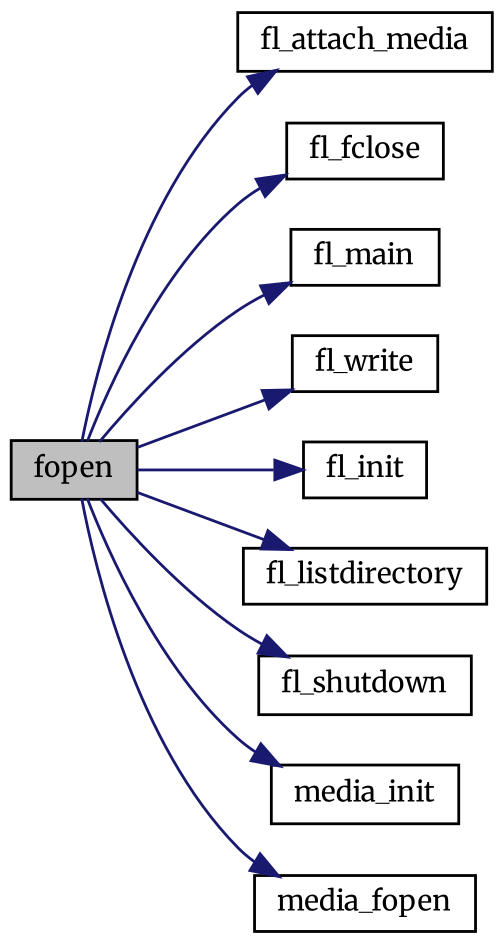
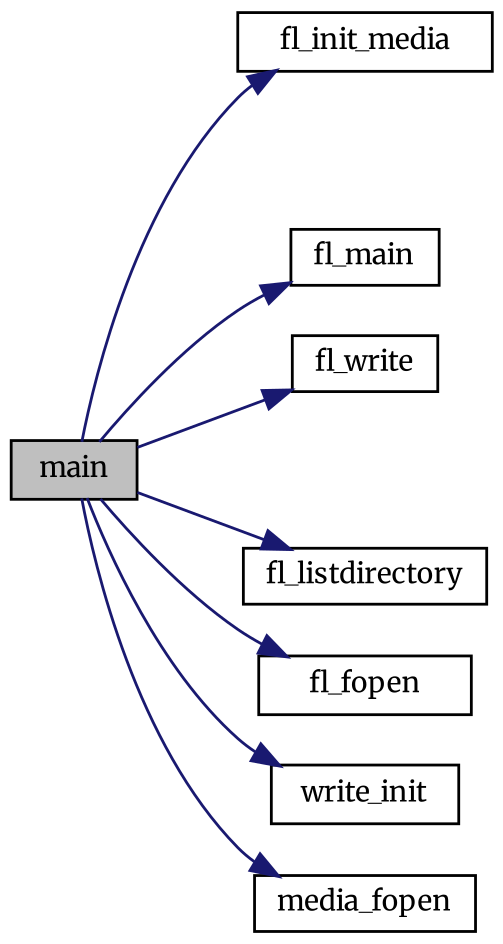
node "fl_attach_media": label "fl_attach_media" -> "fl_init_media"
node "fl_fclose": removed
node "fopen": label "fopen" -> "main"
node "fl_init": removed
node "fl_shutdown": label "fl_shutdown" -> "fl_fopen"
node "media_init": label "media_init" -> "write_init"
